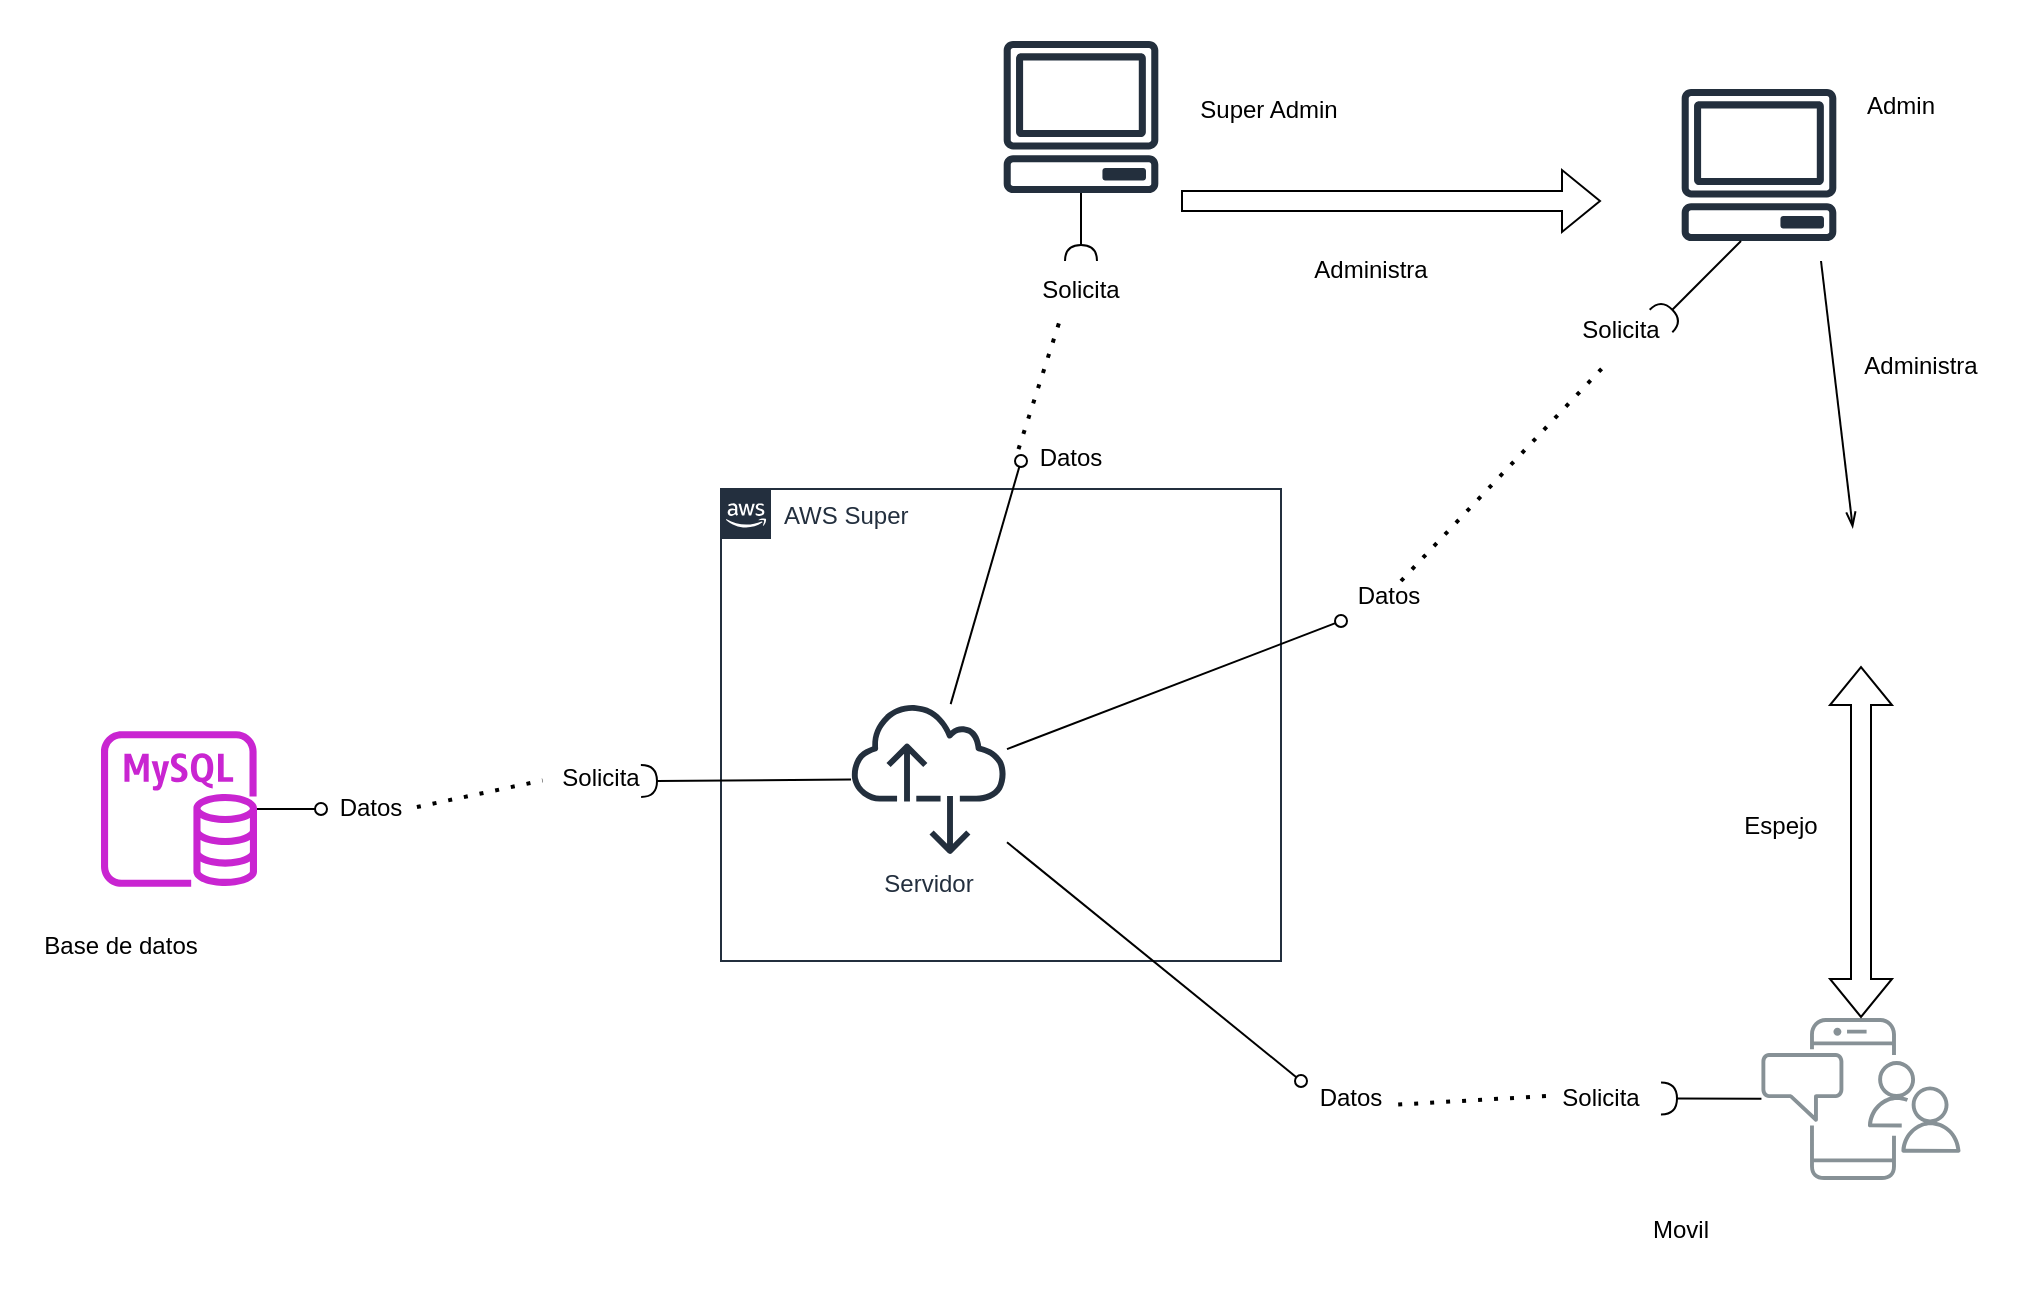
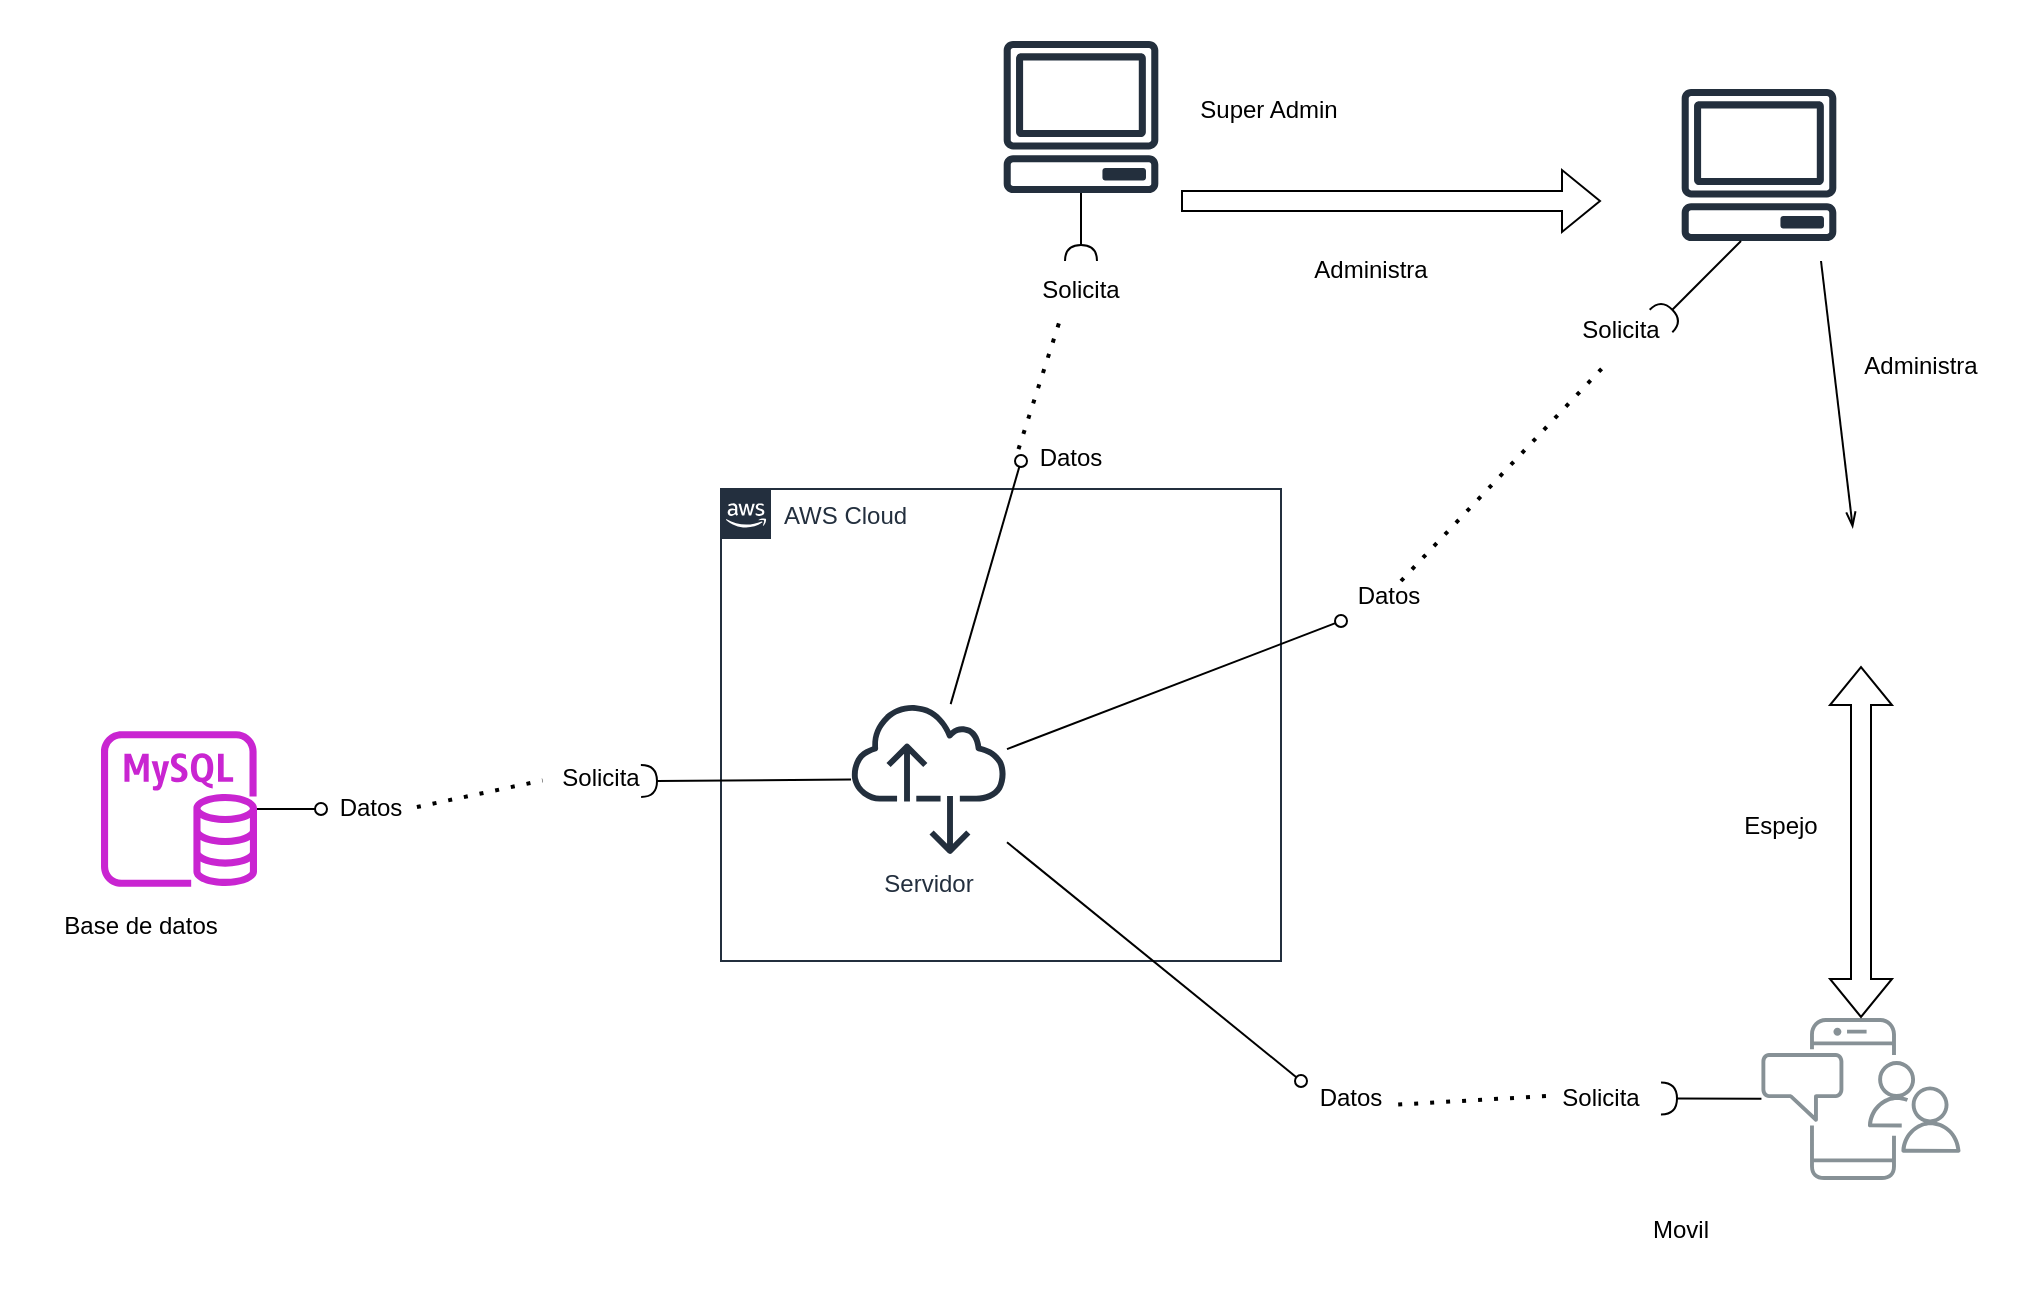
node "Admin": removed
node "AWS Super": label "AWS Super" -> "AWS Cloud"
node "Base de datos": moved (121, 947) -> (141, 927)
